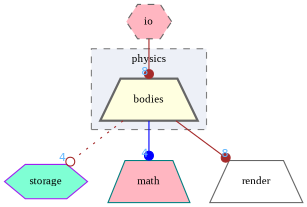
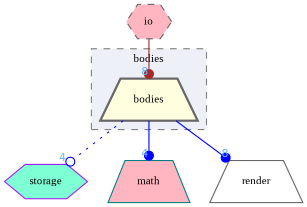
cluster "physics": label "physics" -> "bodies"
edge "bodies" -> "render": color brown -> blue
edge "bodies" -> "storage": color brown -> blue
